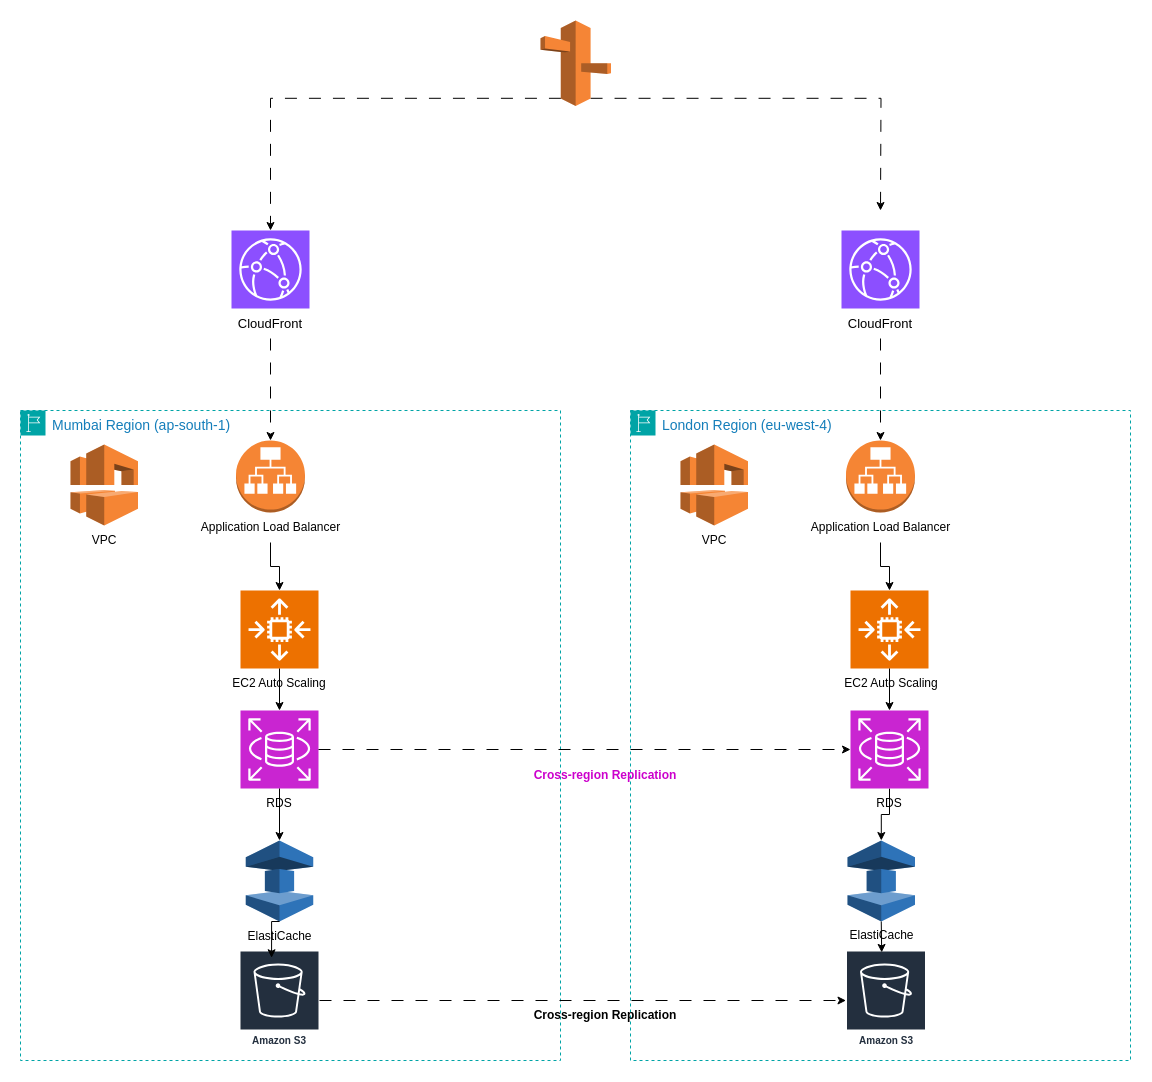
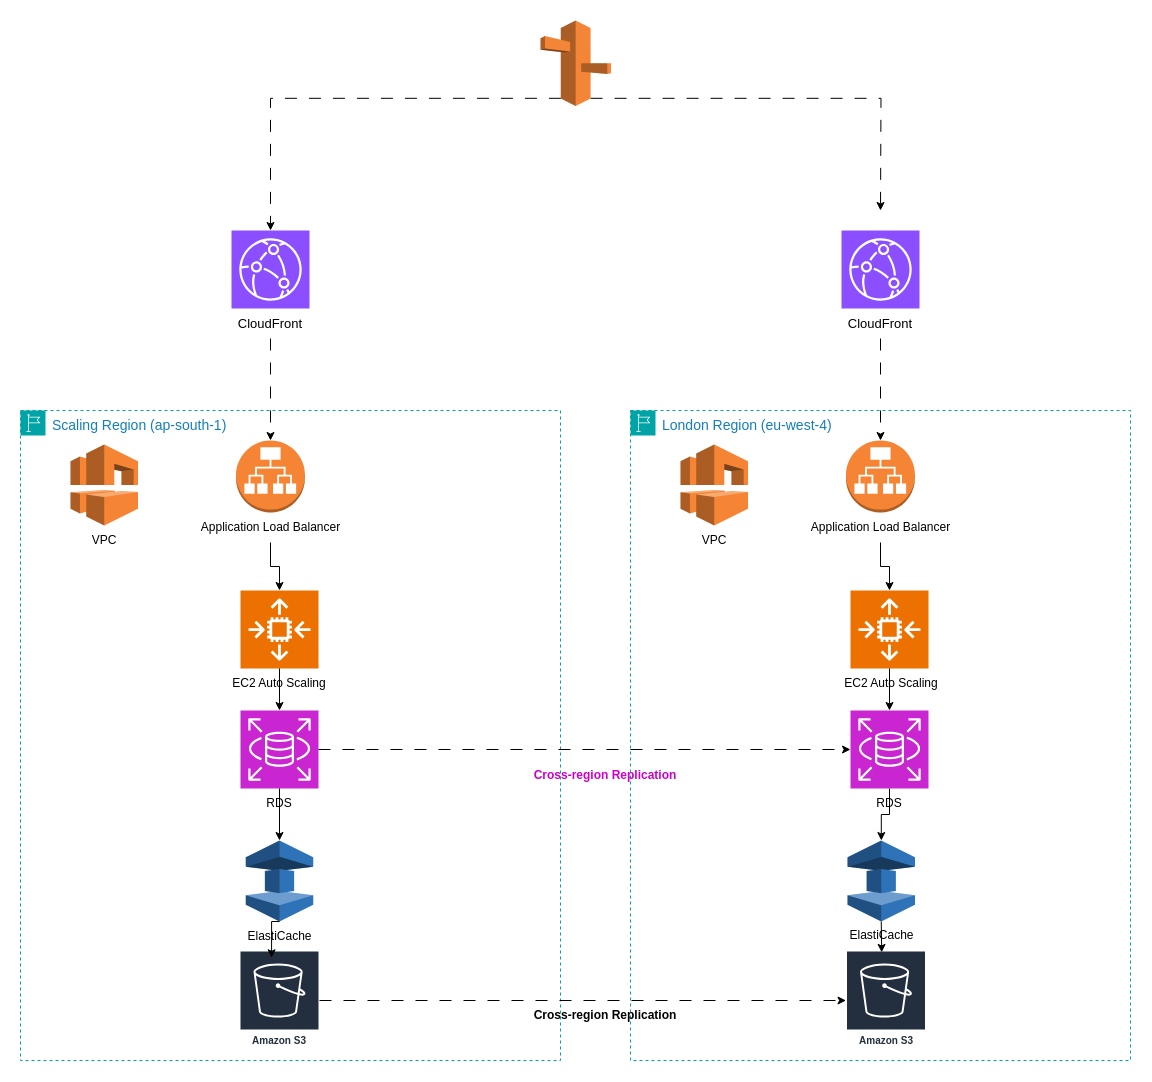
node "Mumbai Region (ap-south-1)": label "Mumbai Region (ap-south-1)" -> "Scaling Region (ap-south-1)"
